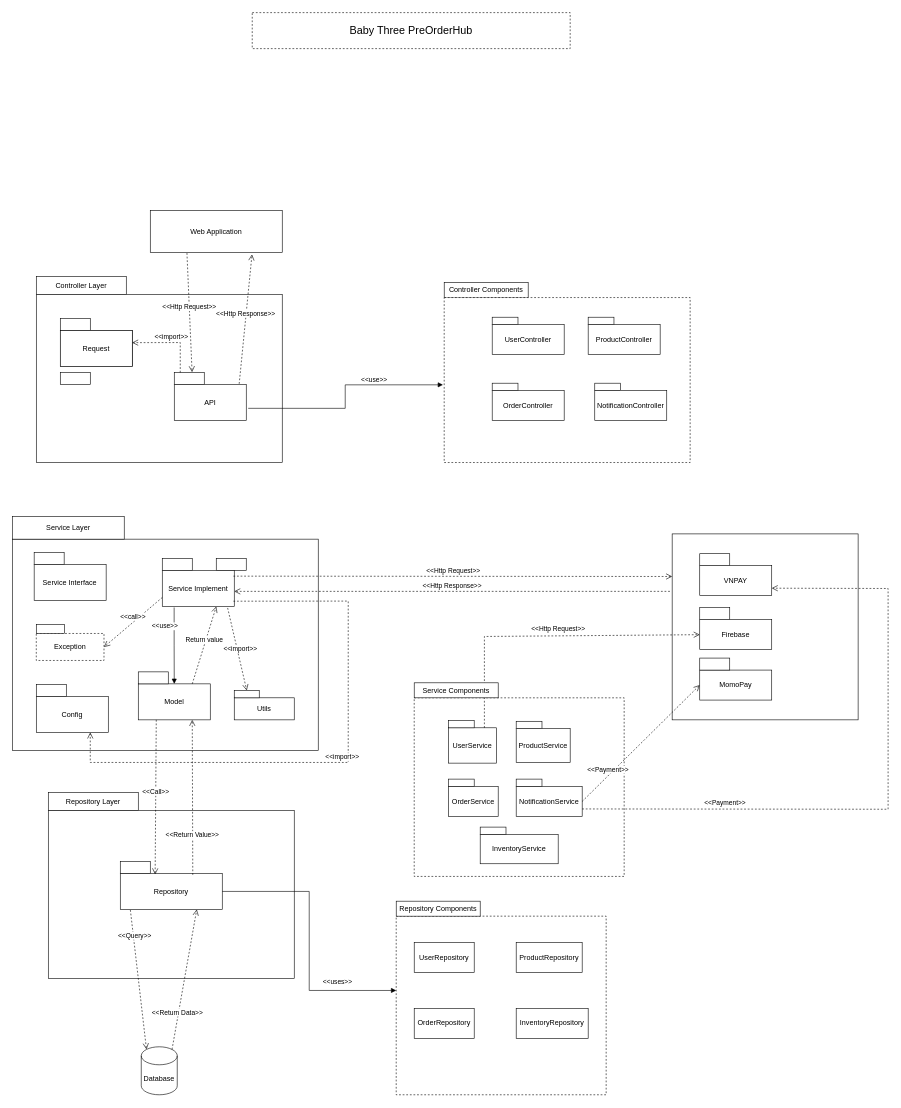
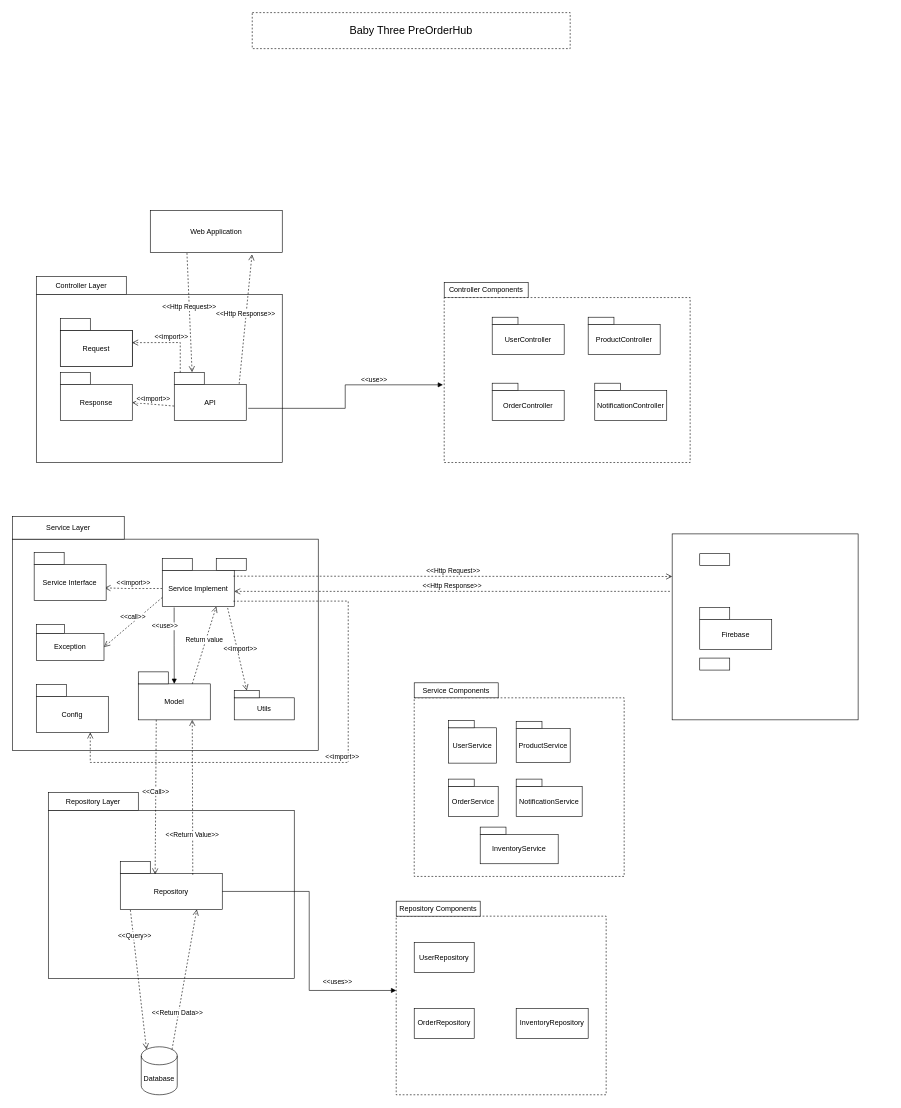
node "Response": added
edge "API" -> "Response": added, label "<<import>>"
node "VNPAY": removed
edge "Service Implement" -> "Service Interface": added, label "<<import>>"
edge "UserService" -> "Firebase": removed, label "<<Http Request>>"
node "Exception": style dashed -> solid
node "MomoPay": removed
edge "NotificationService" -> "VNPAY": removed, label "<<Payment>>"
edge "NotificationService" -> "MomoPay": removed, label "<<Payment>>"
node "ProductRepository": removed
